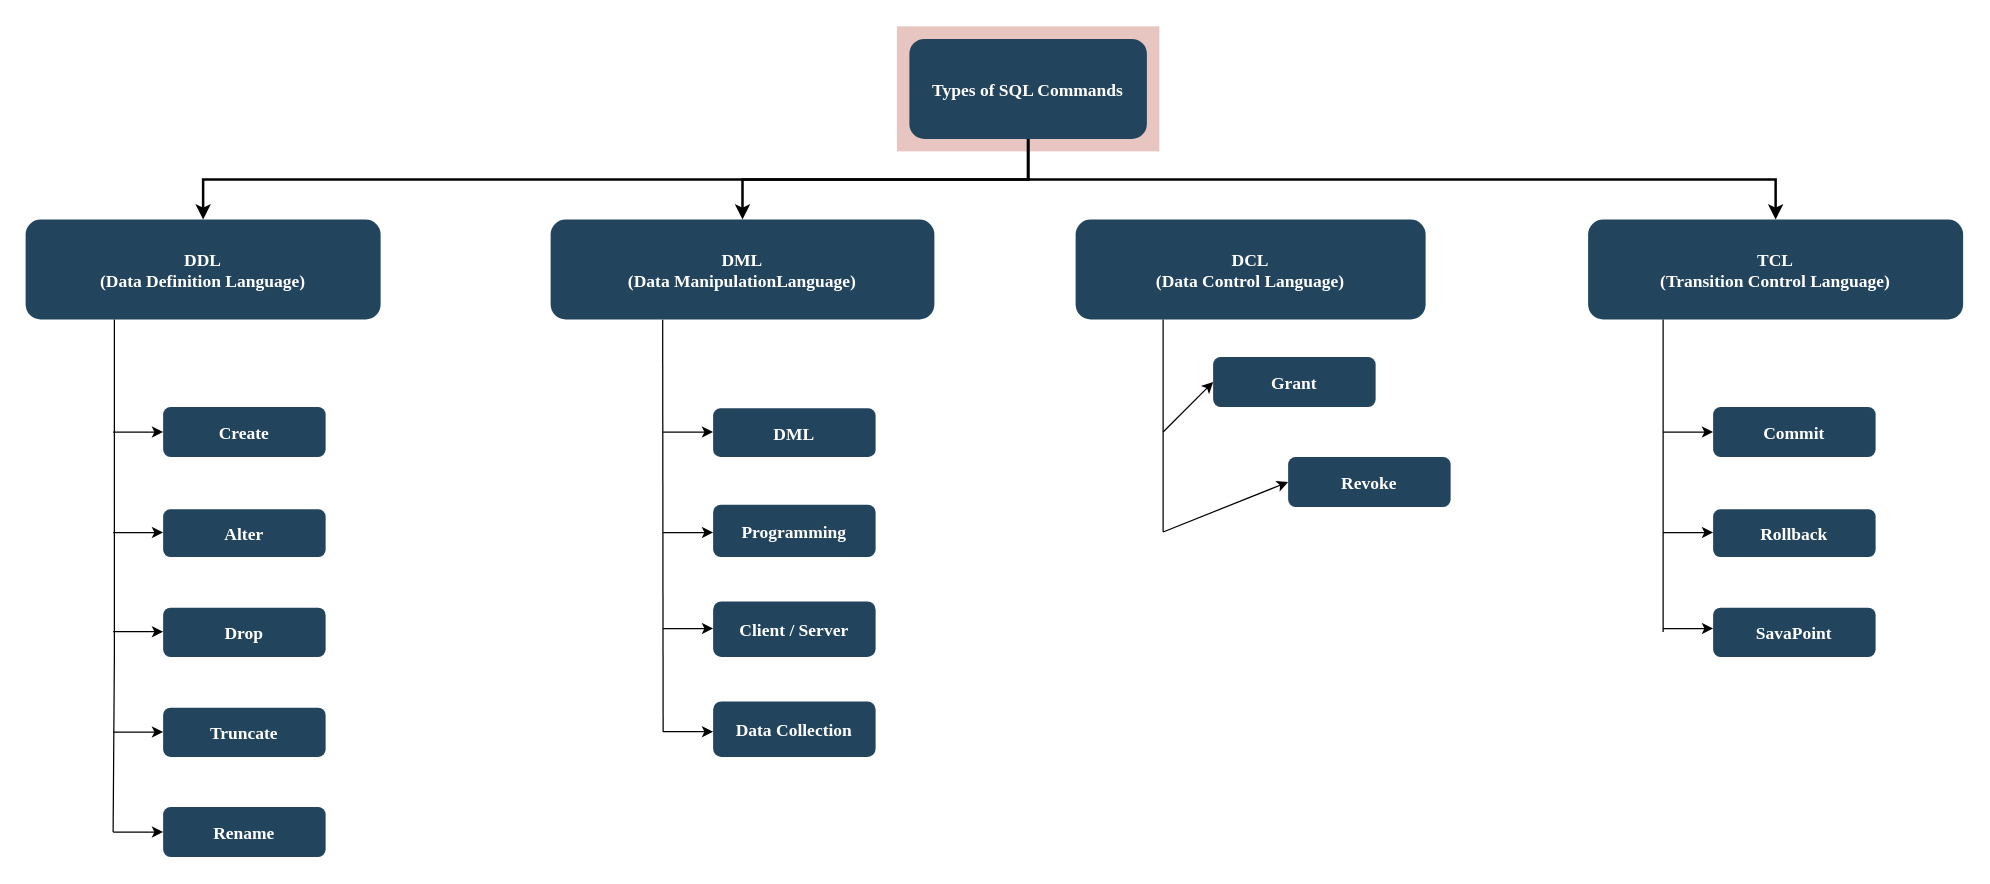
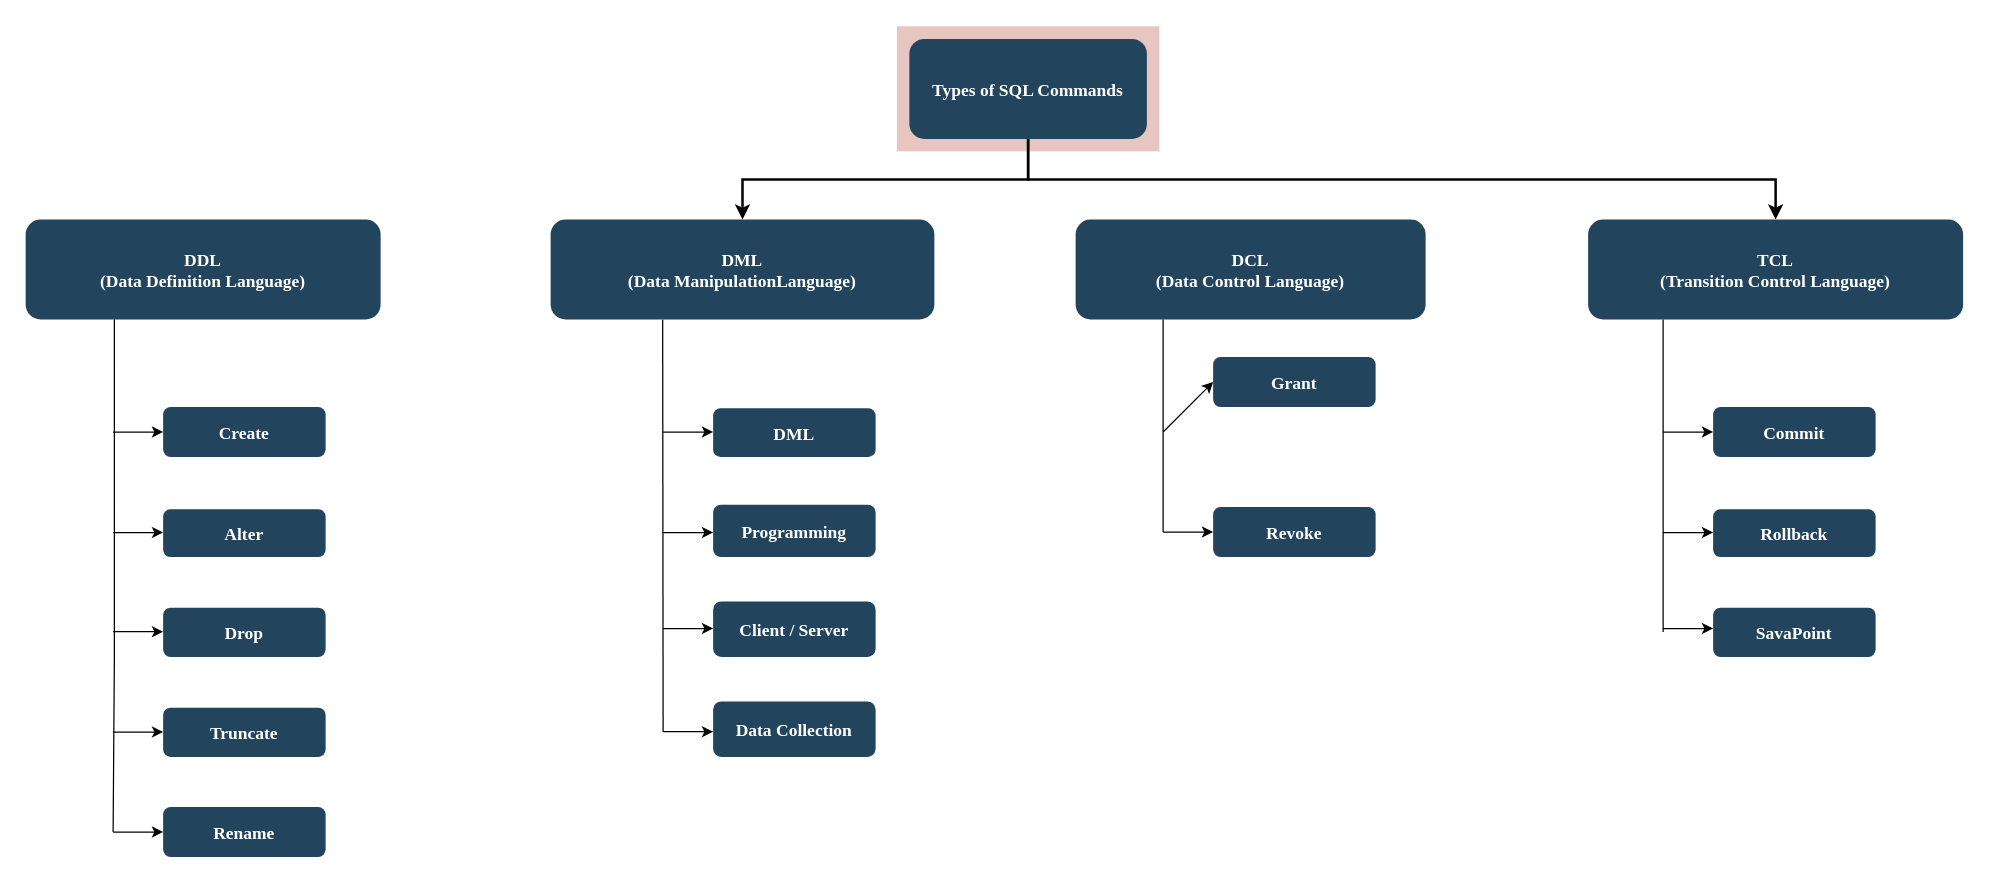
edge "Types of SQL Commands" -> "DDL (Data Definition Language)": removed
node "Revoke": moved (1369, 482) -> (1294, 532)
